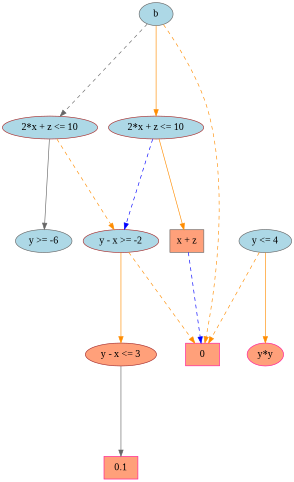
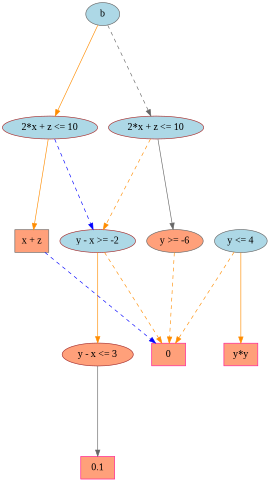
edge "b" -> "0": now "y >= -6" -> "0"
node "y >= -6": fillcolor lightblue -> lightsalmon
node "y*y": shape ellipse -> box
